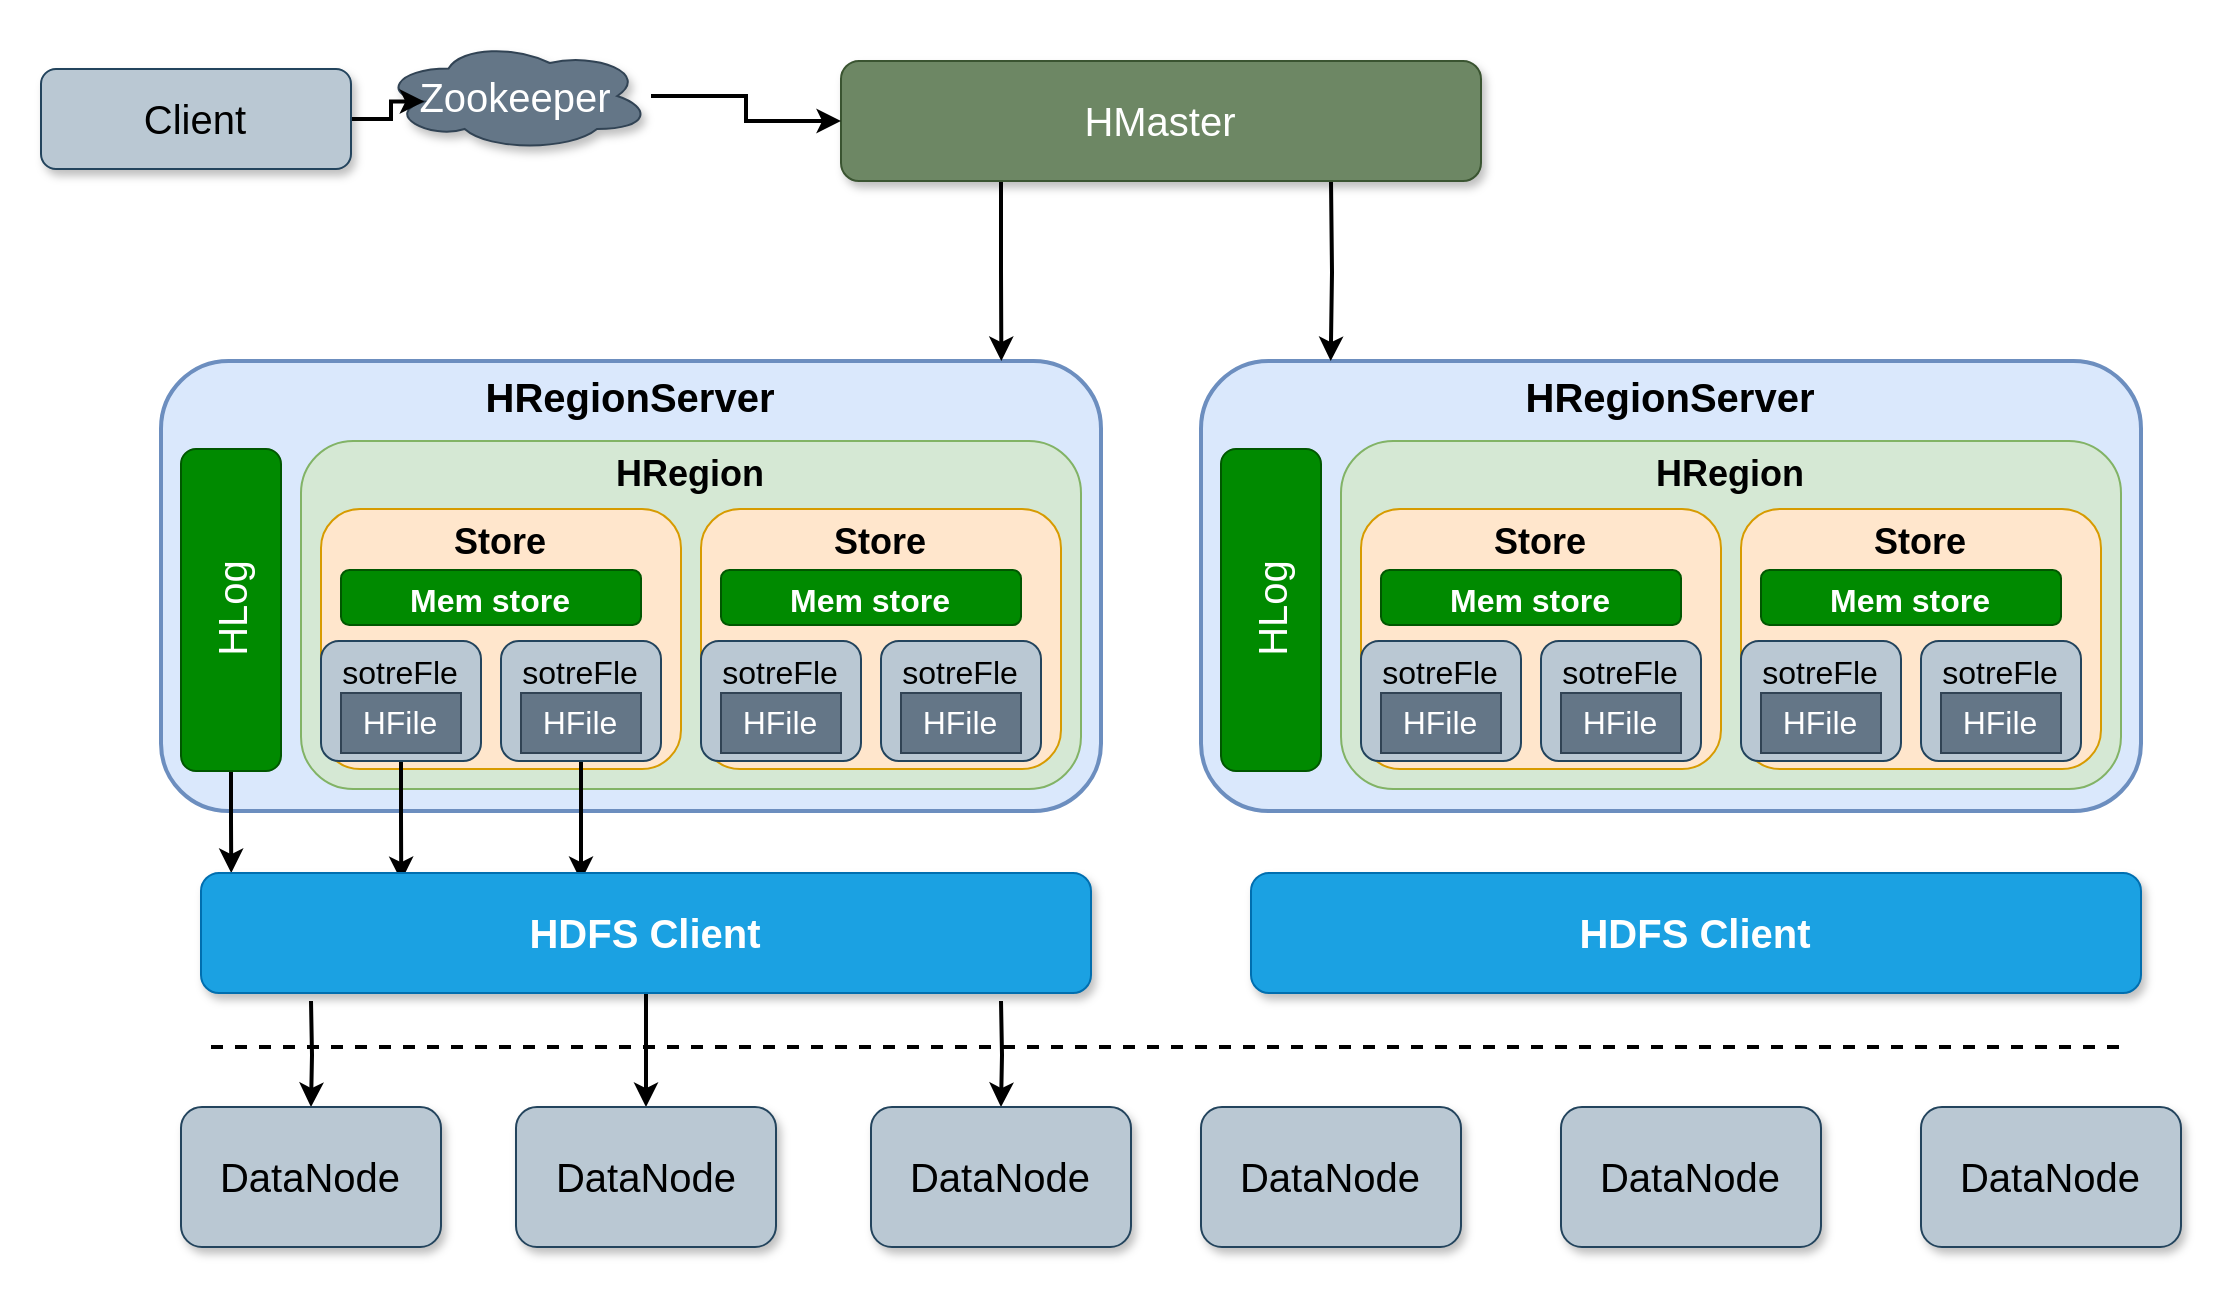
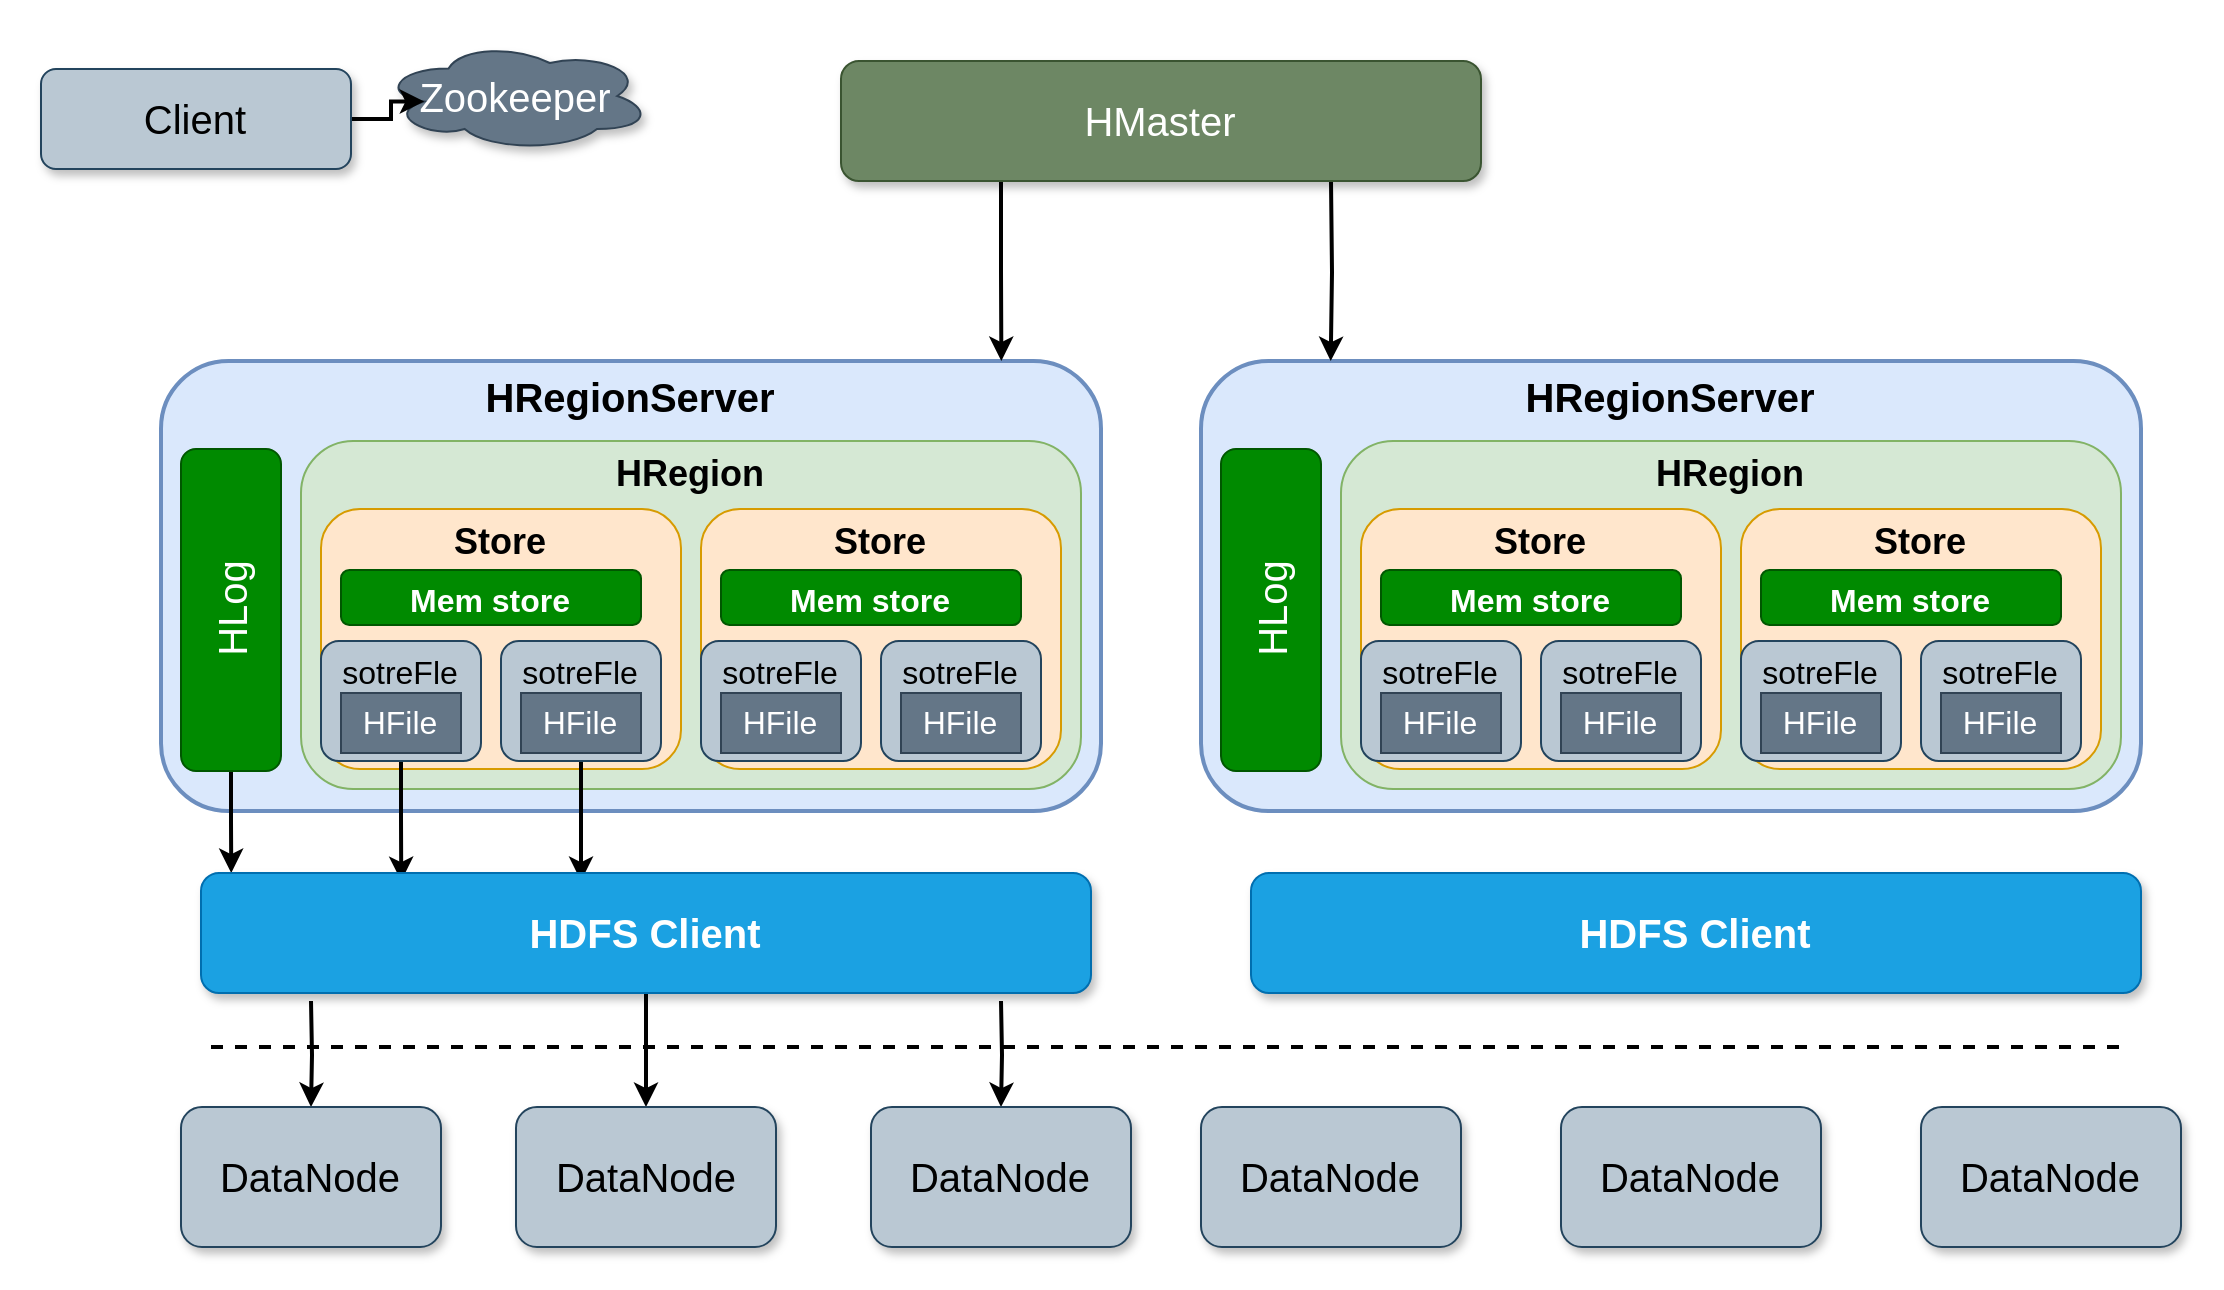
edge "Zookeeper" -> "HMaster": removed
